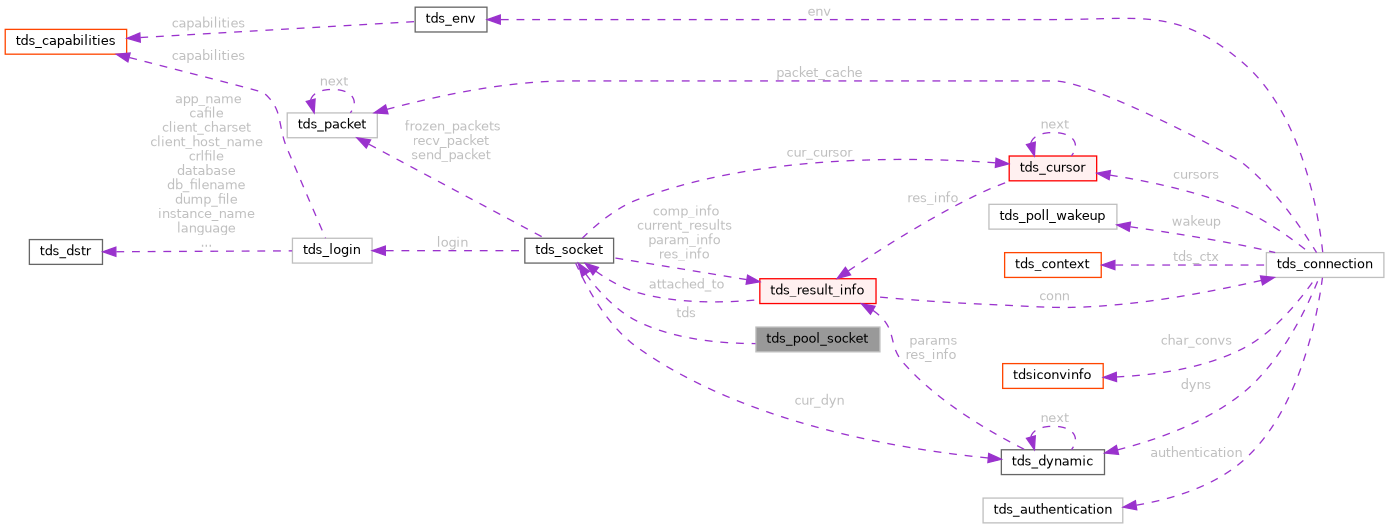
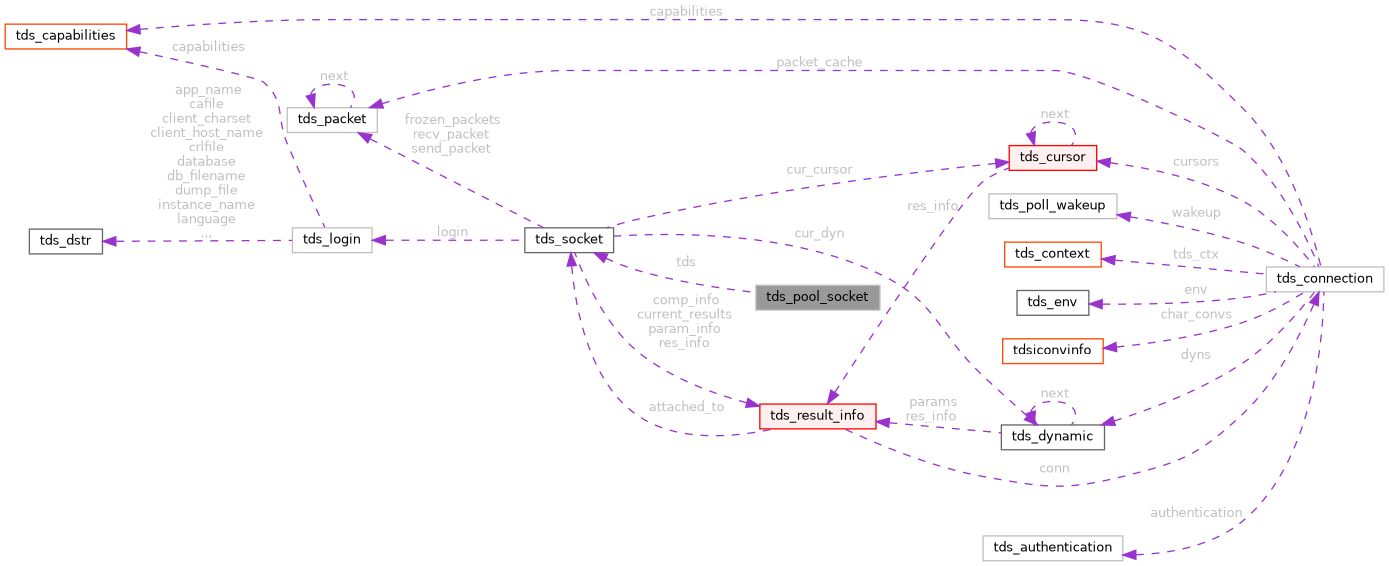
edge "tds_env" -> "tds_capabilities": now "tds_connection" -> "tds_capabilities"
